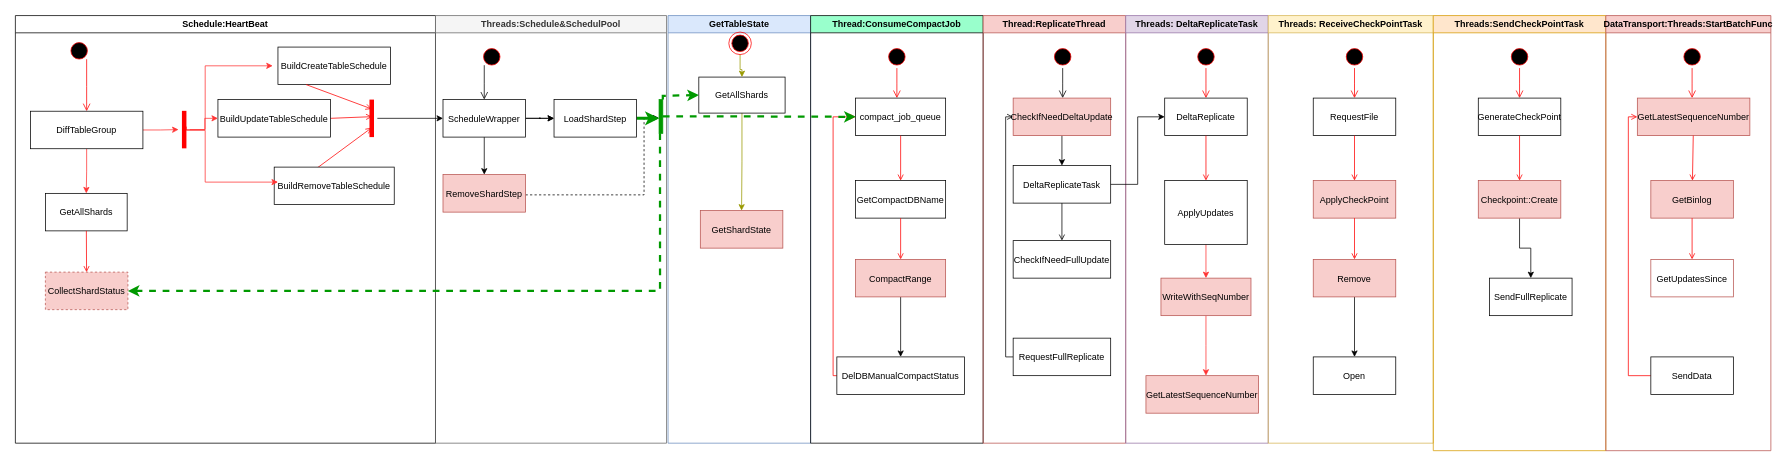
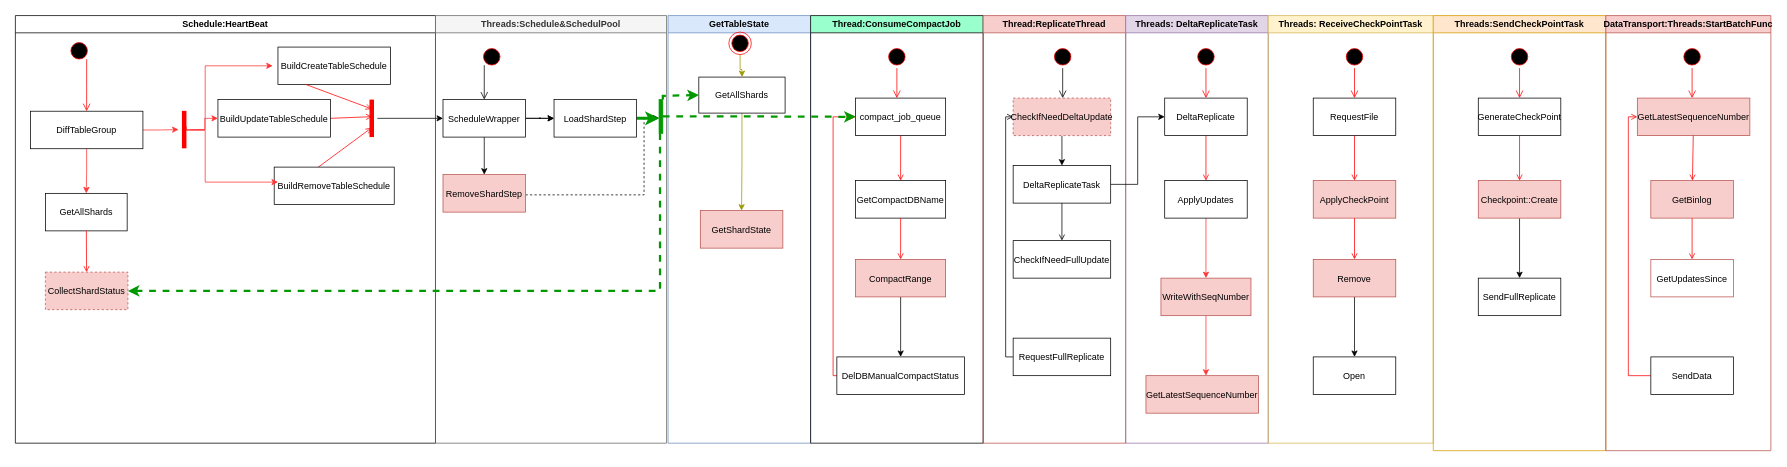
node "CheckIfNeedDeltaUpdate": style solid -> dashed
node "ApplyUpdates": size 83x64 -> 83x38
node "SendFullReplicate": moved (1530, 297) -> (1519, 297)
